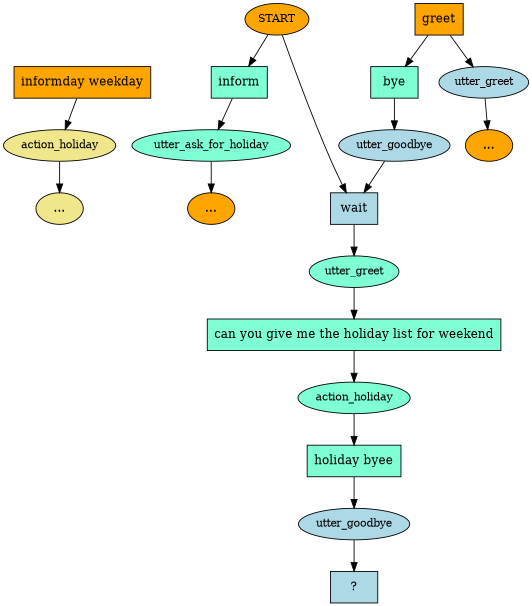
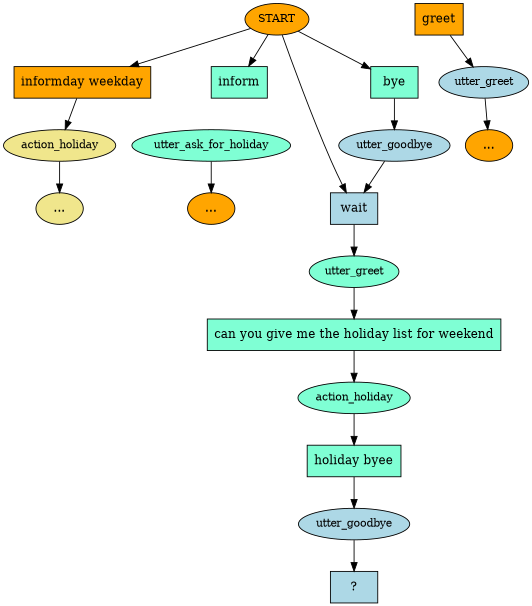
edge "START" -> "informday weekday": added
edge "greet" -> "bye": now "START" -> "bye"
edge "inform" -> "utter_ask_for_holiday": removed
